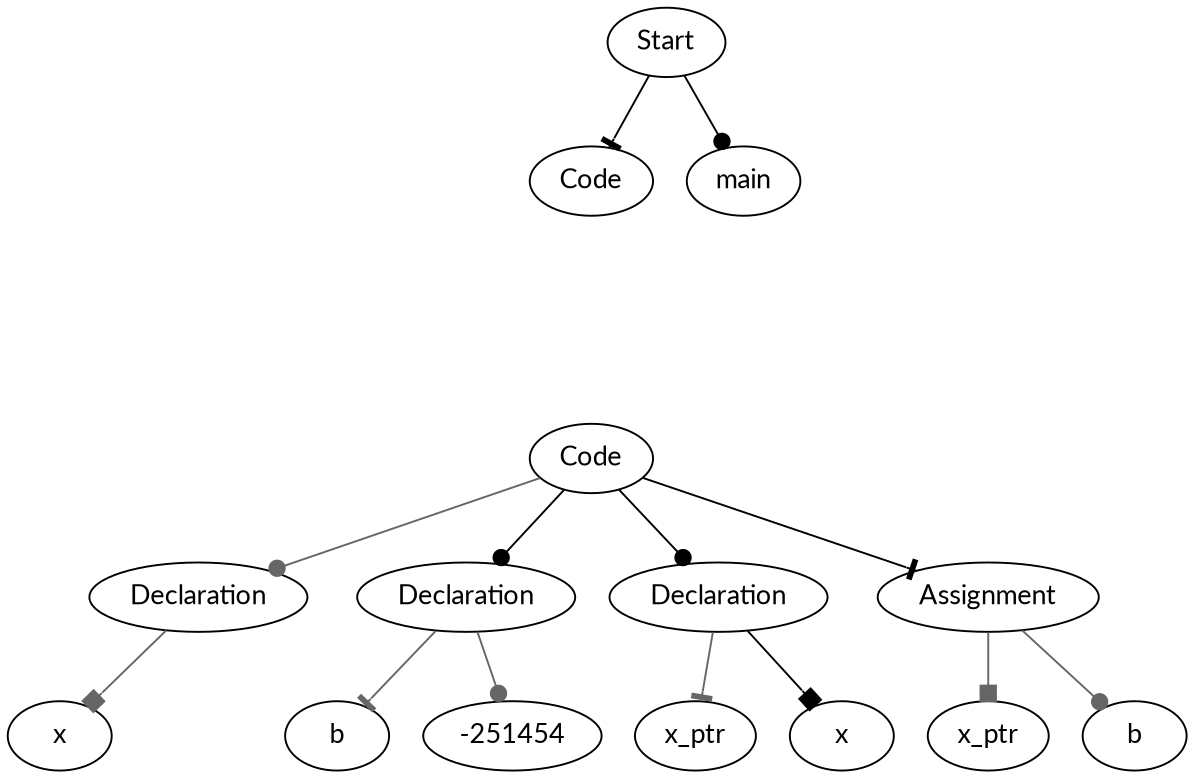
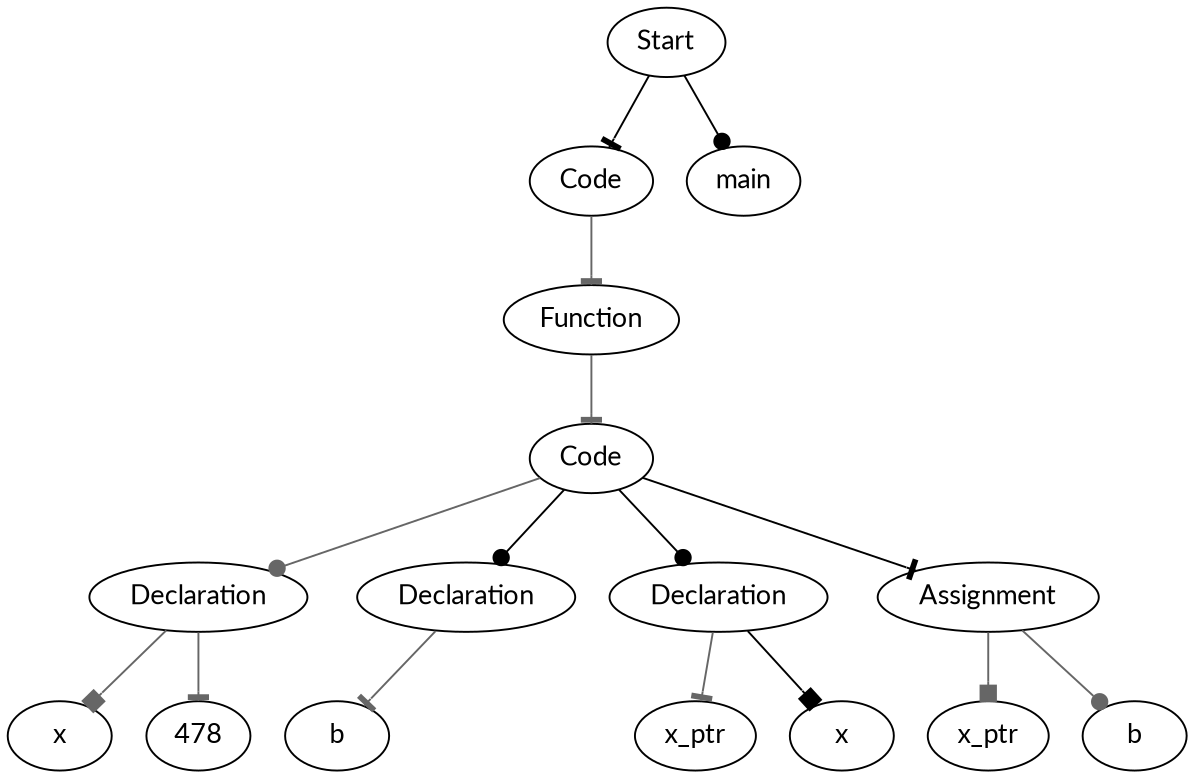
node "Function": added
node "478": added
node "-251454": removed
